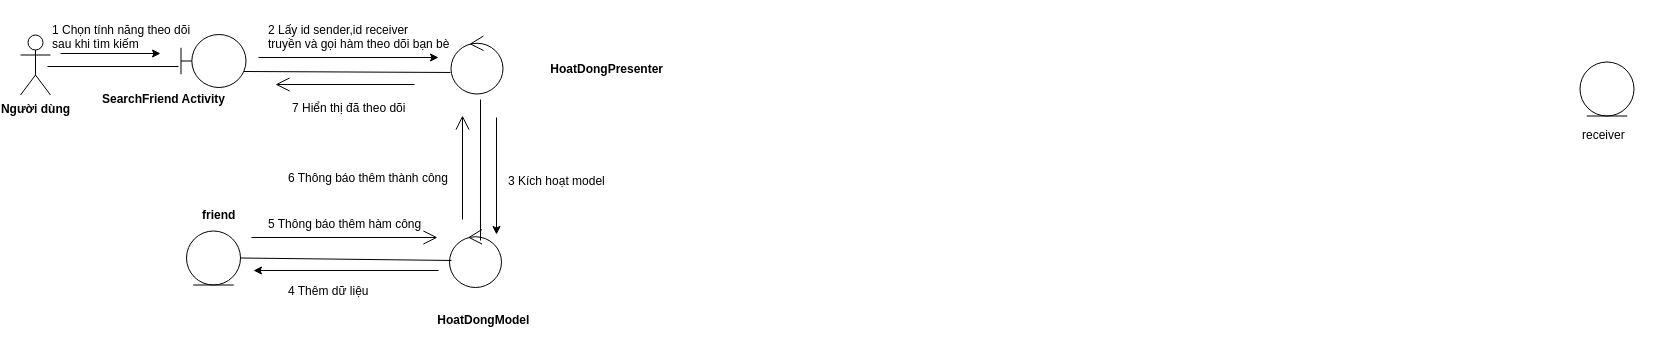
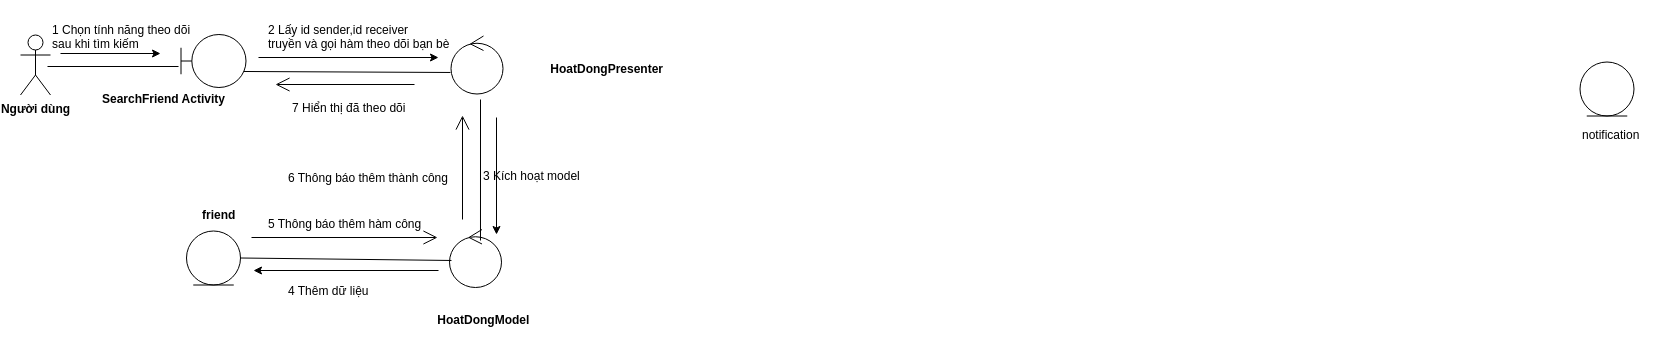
node "receiver": label "receiver" -> "notification"
node "3 Kích hoạt model": moved (560, 179) -> (535, 174)
